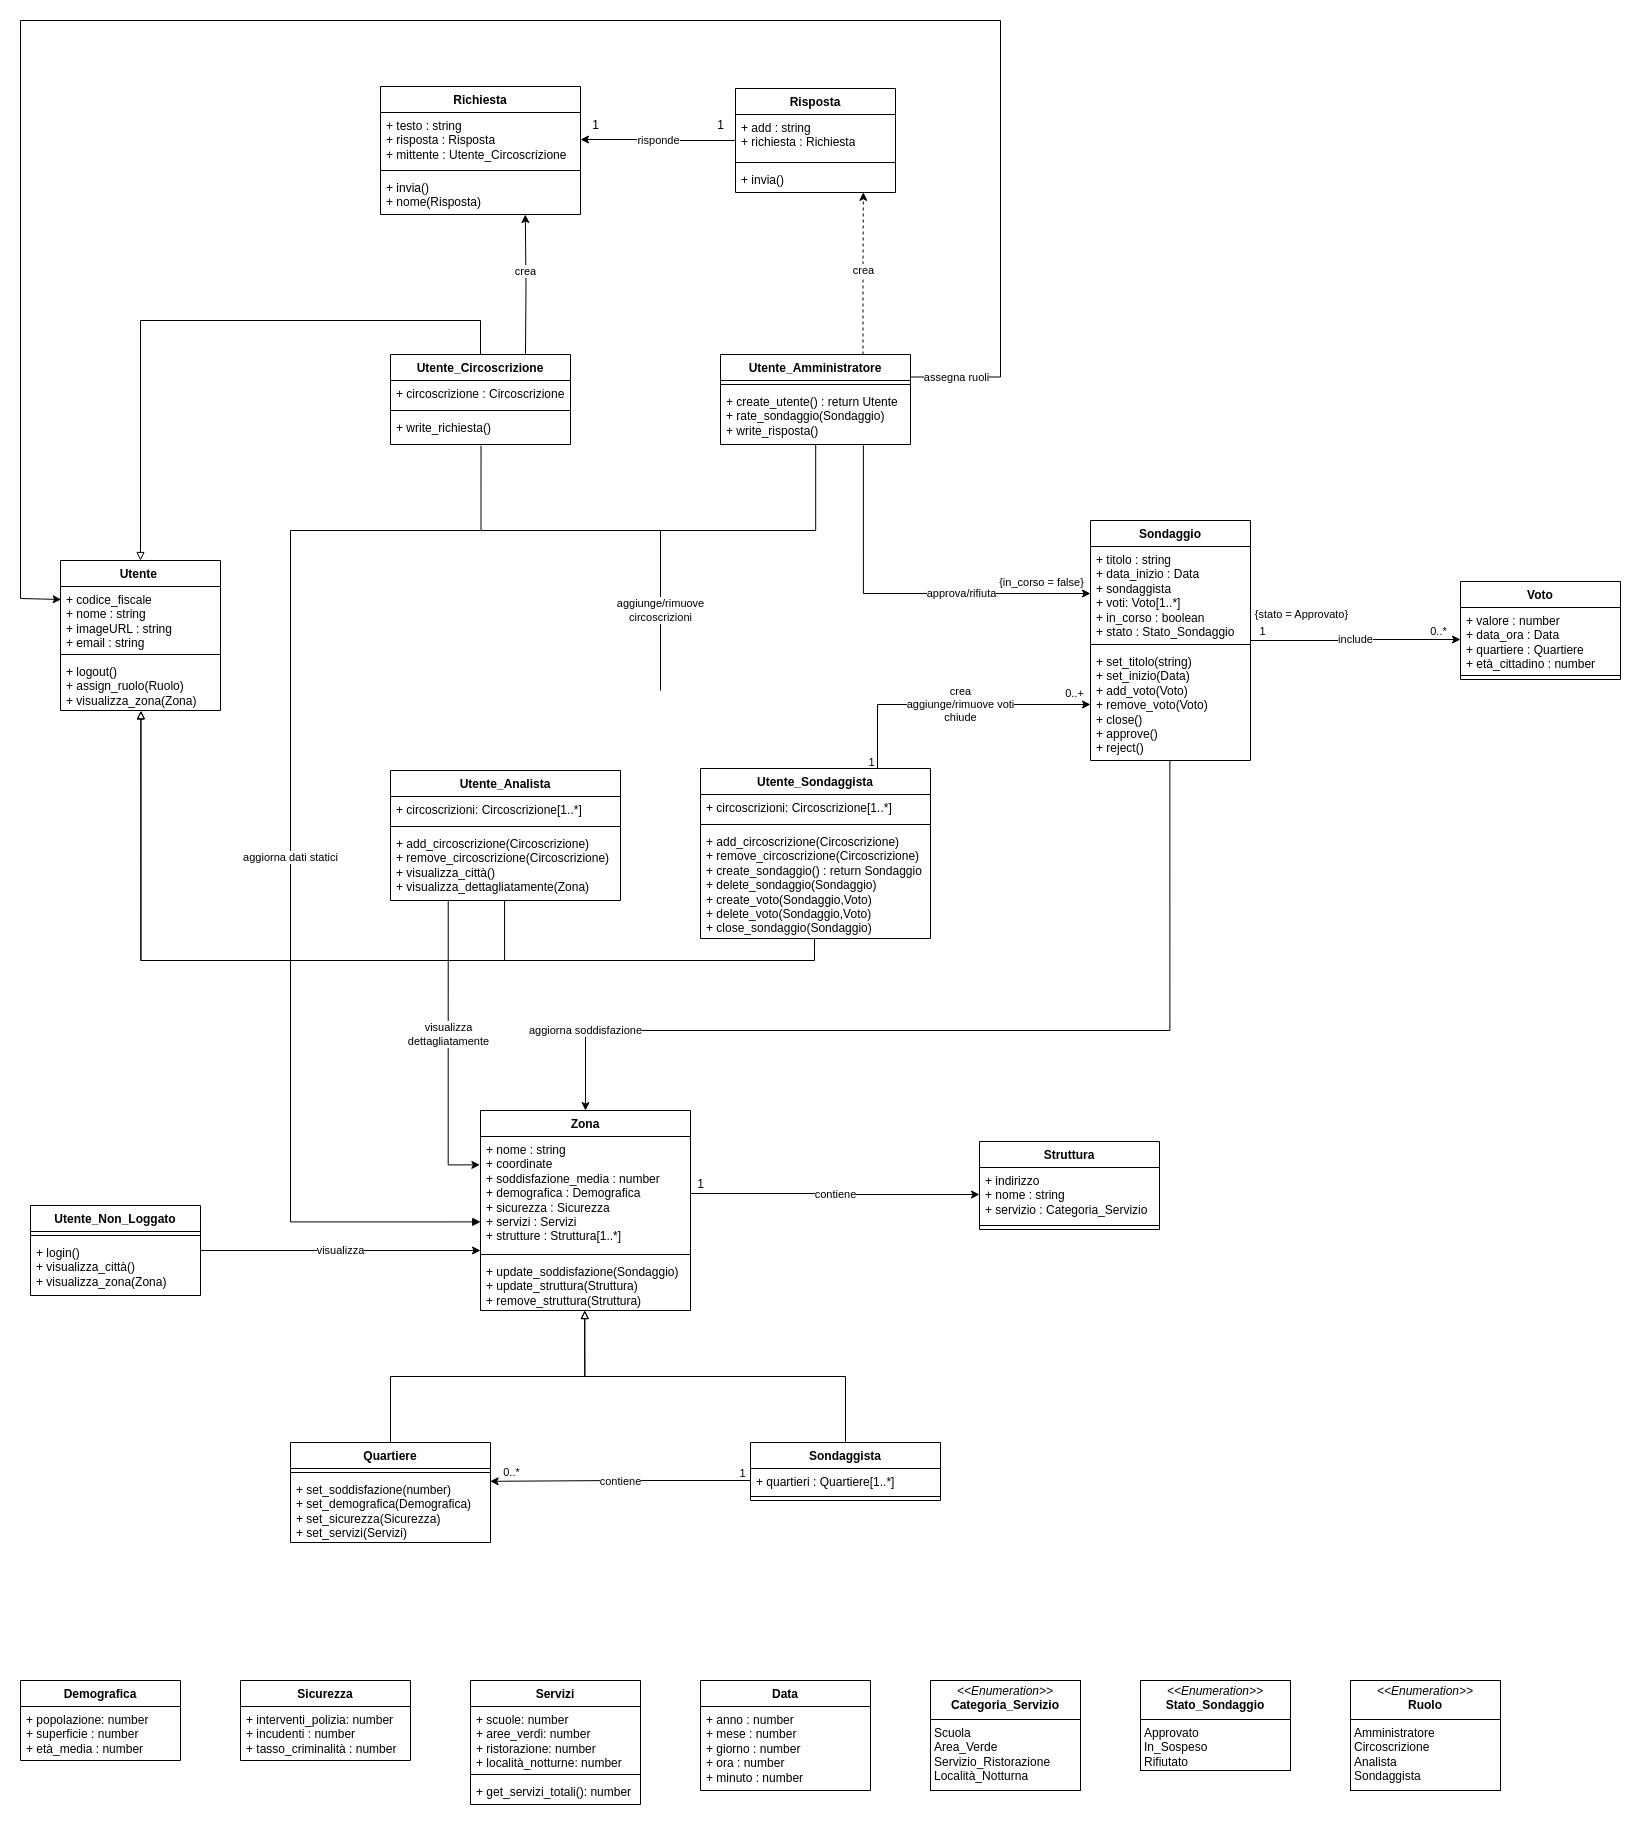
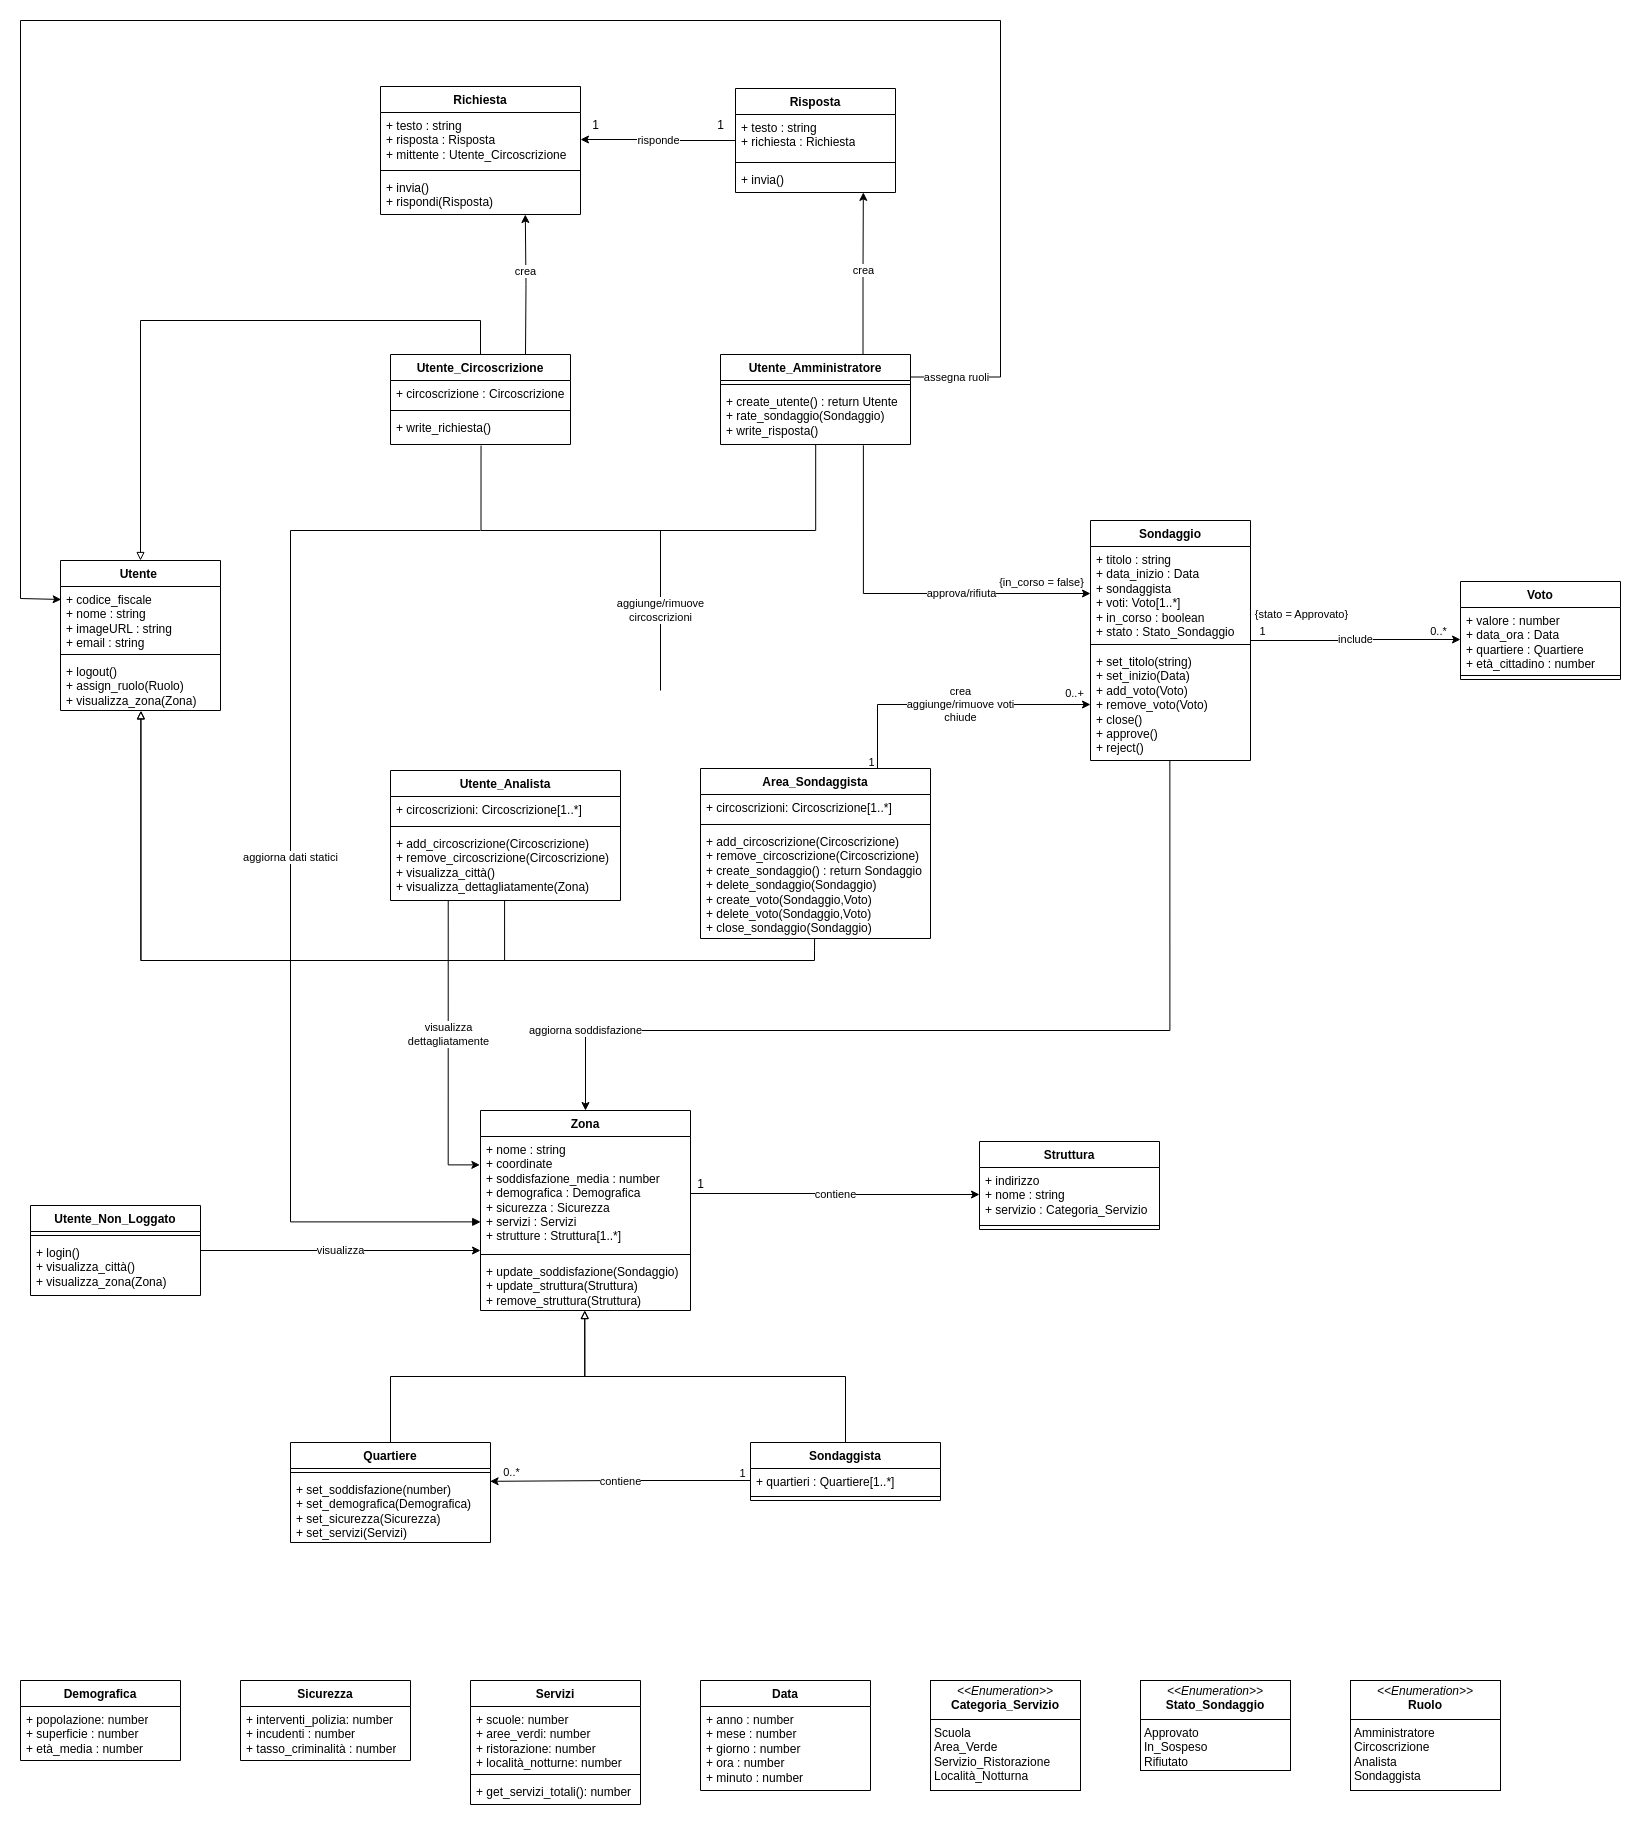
node "+ add : string + richiesta : Richiesta": label "+ add : string + richiesta : Richiesta" -> "+ testo : string + richiesta : Richiesta"
node "+ invia() + nome(Risposta)": label "+ invia() + nome(Risposta)" -> "+ invia() + rispondi(Risposta)"
edge "Utente_Amministratore" -> "+ invia()": style dashed -> solid
node "Utente_Sondaggista": label "Utente_Sondaggista" -> "Area_Sondaggista"
